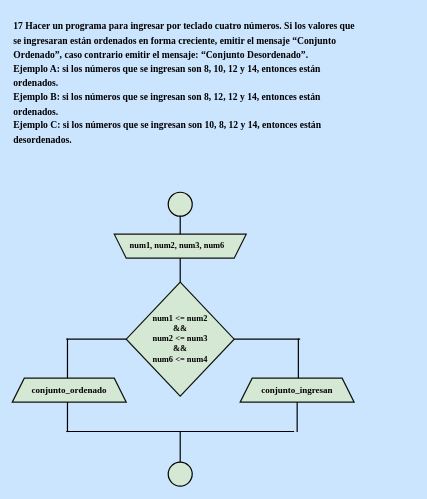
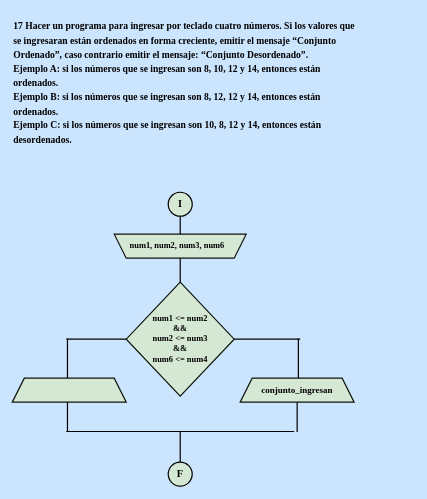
node "I": added
node "conjunto_ordenado": removed
node "F": added
